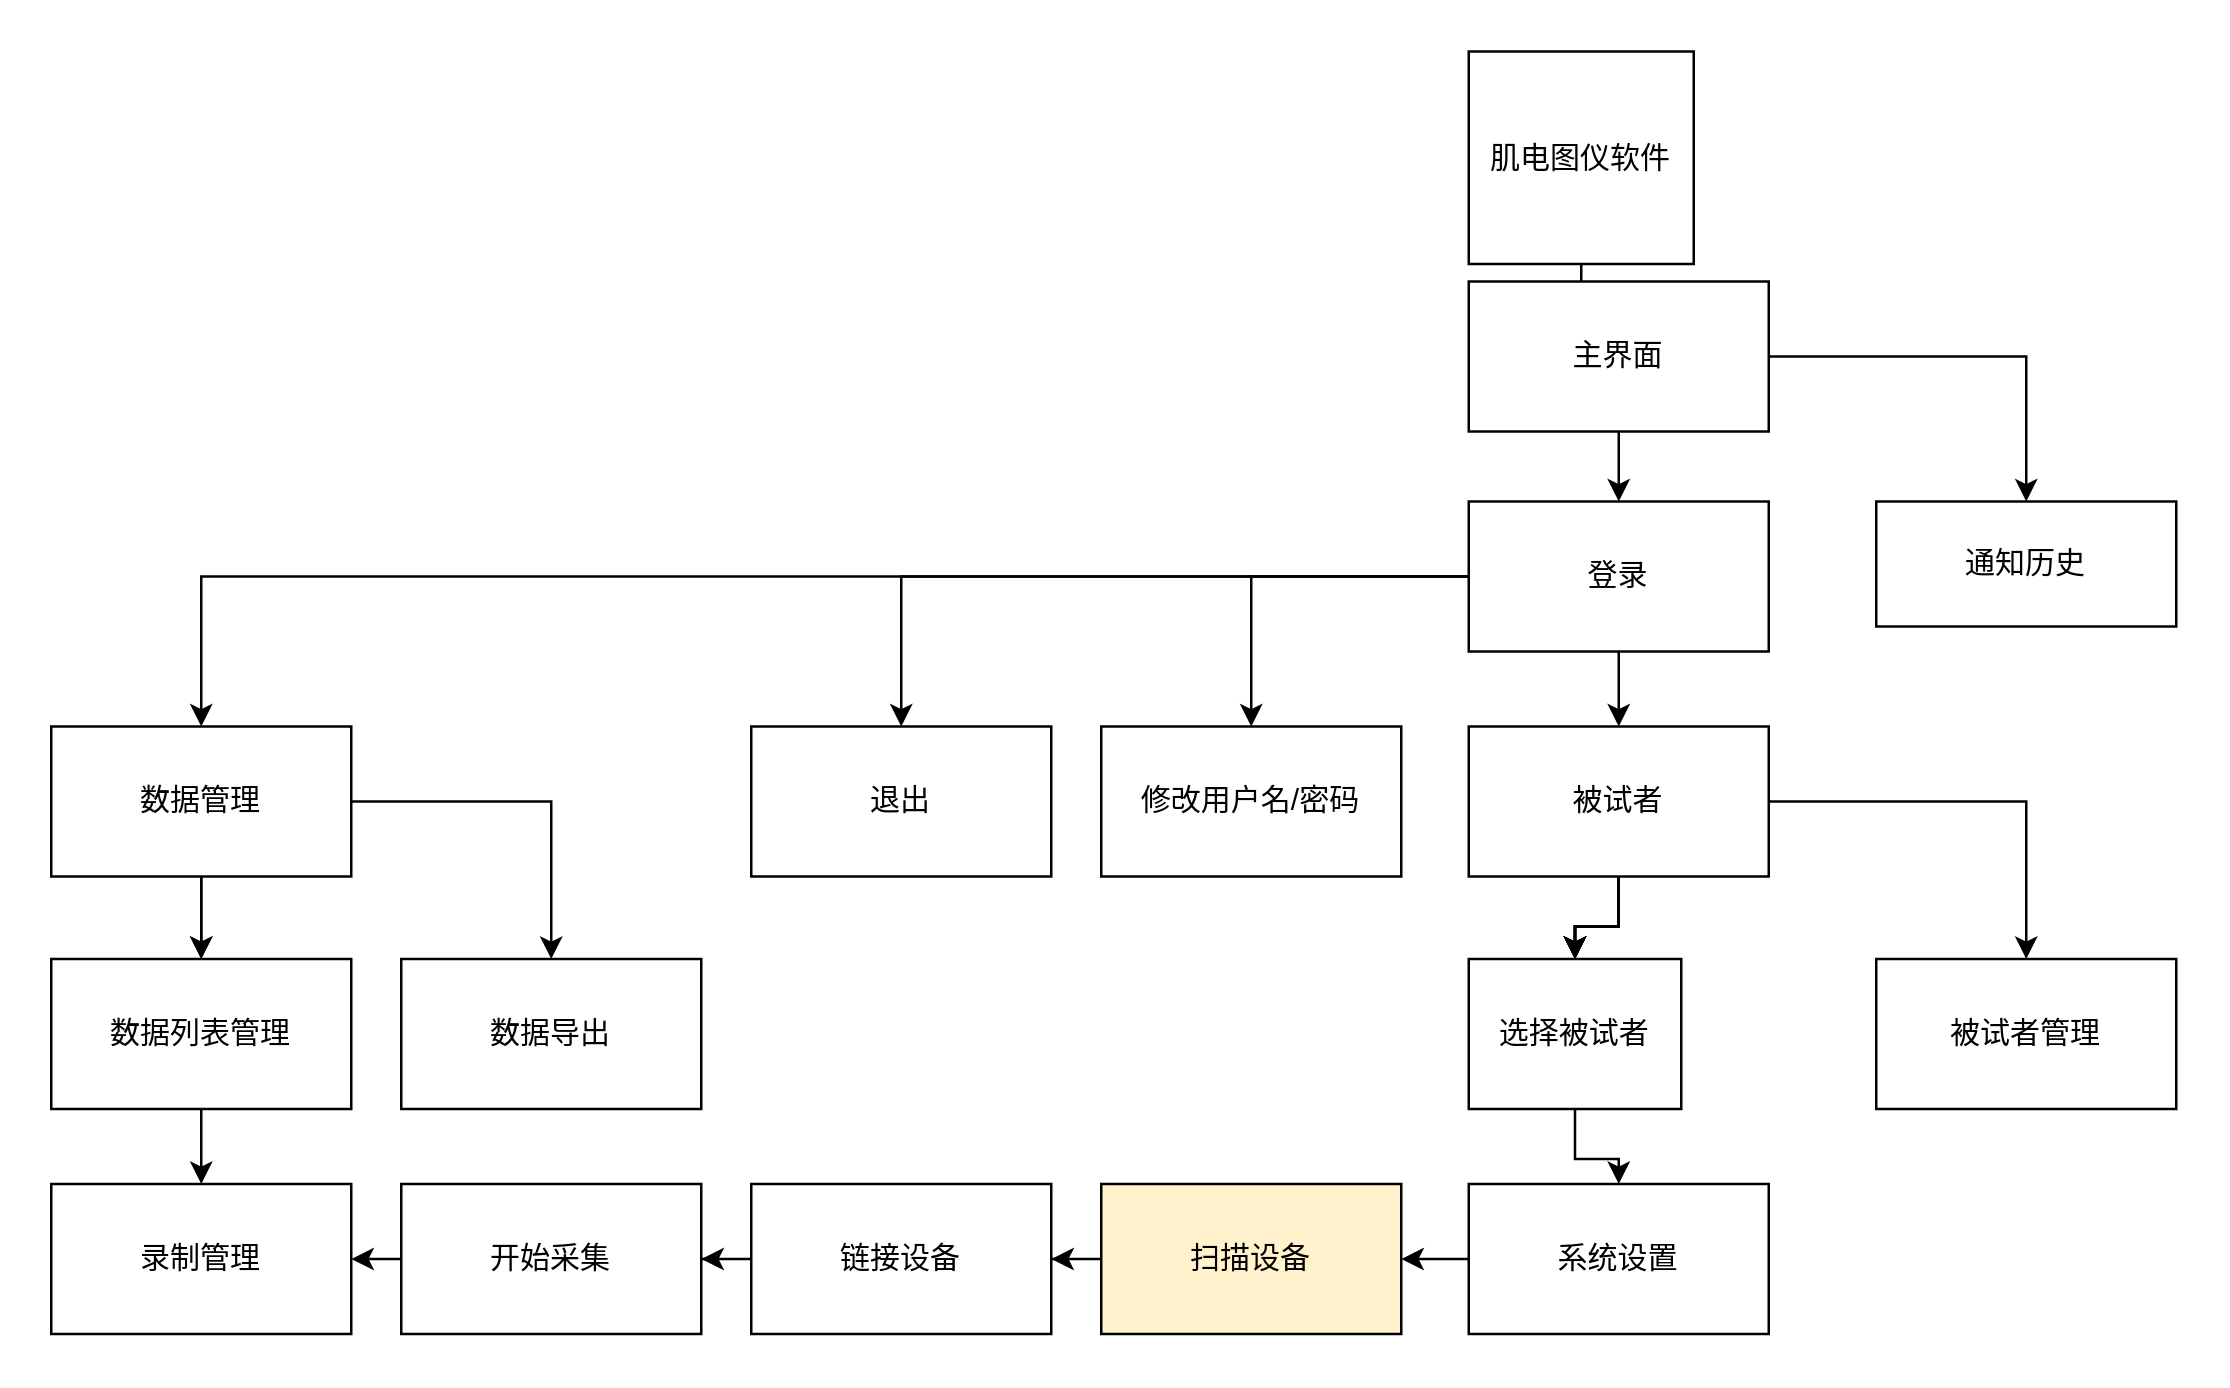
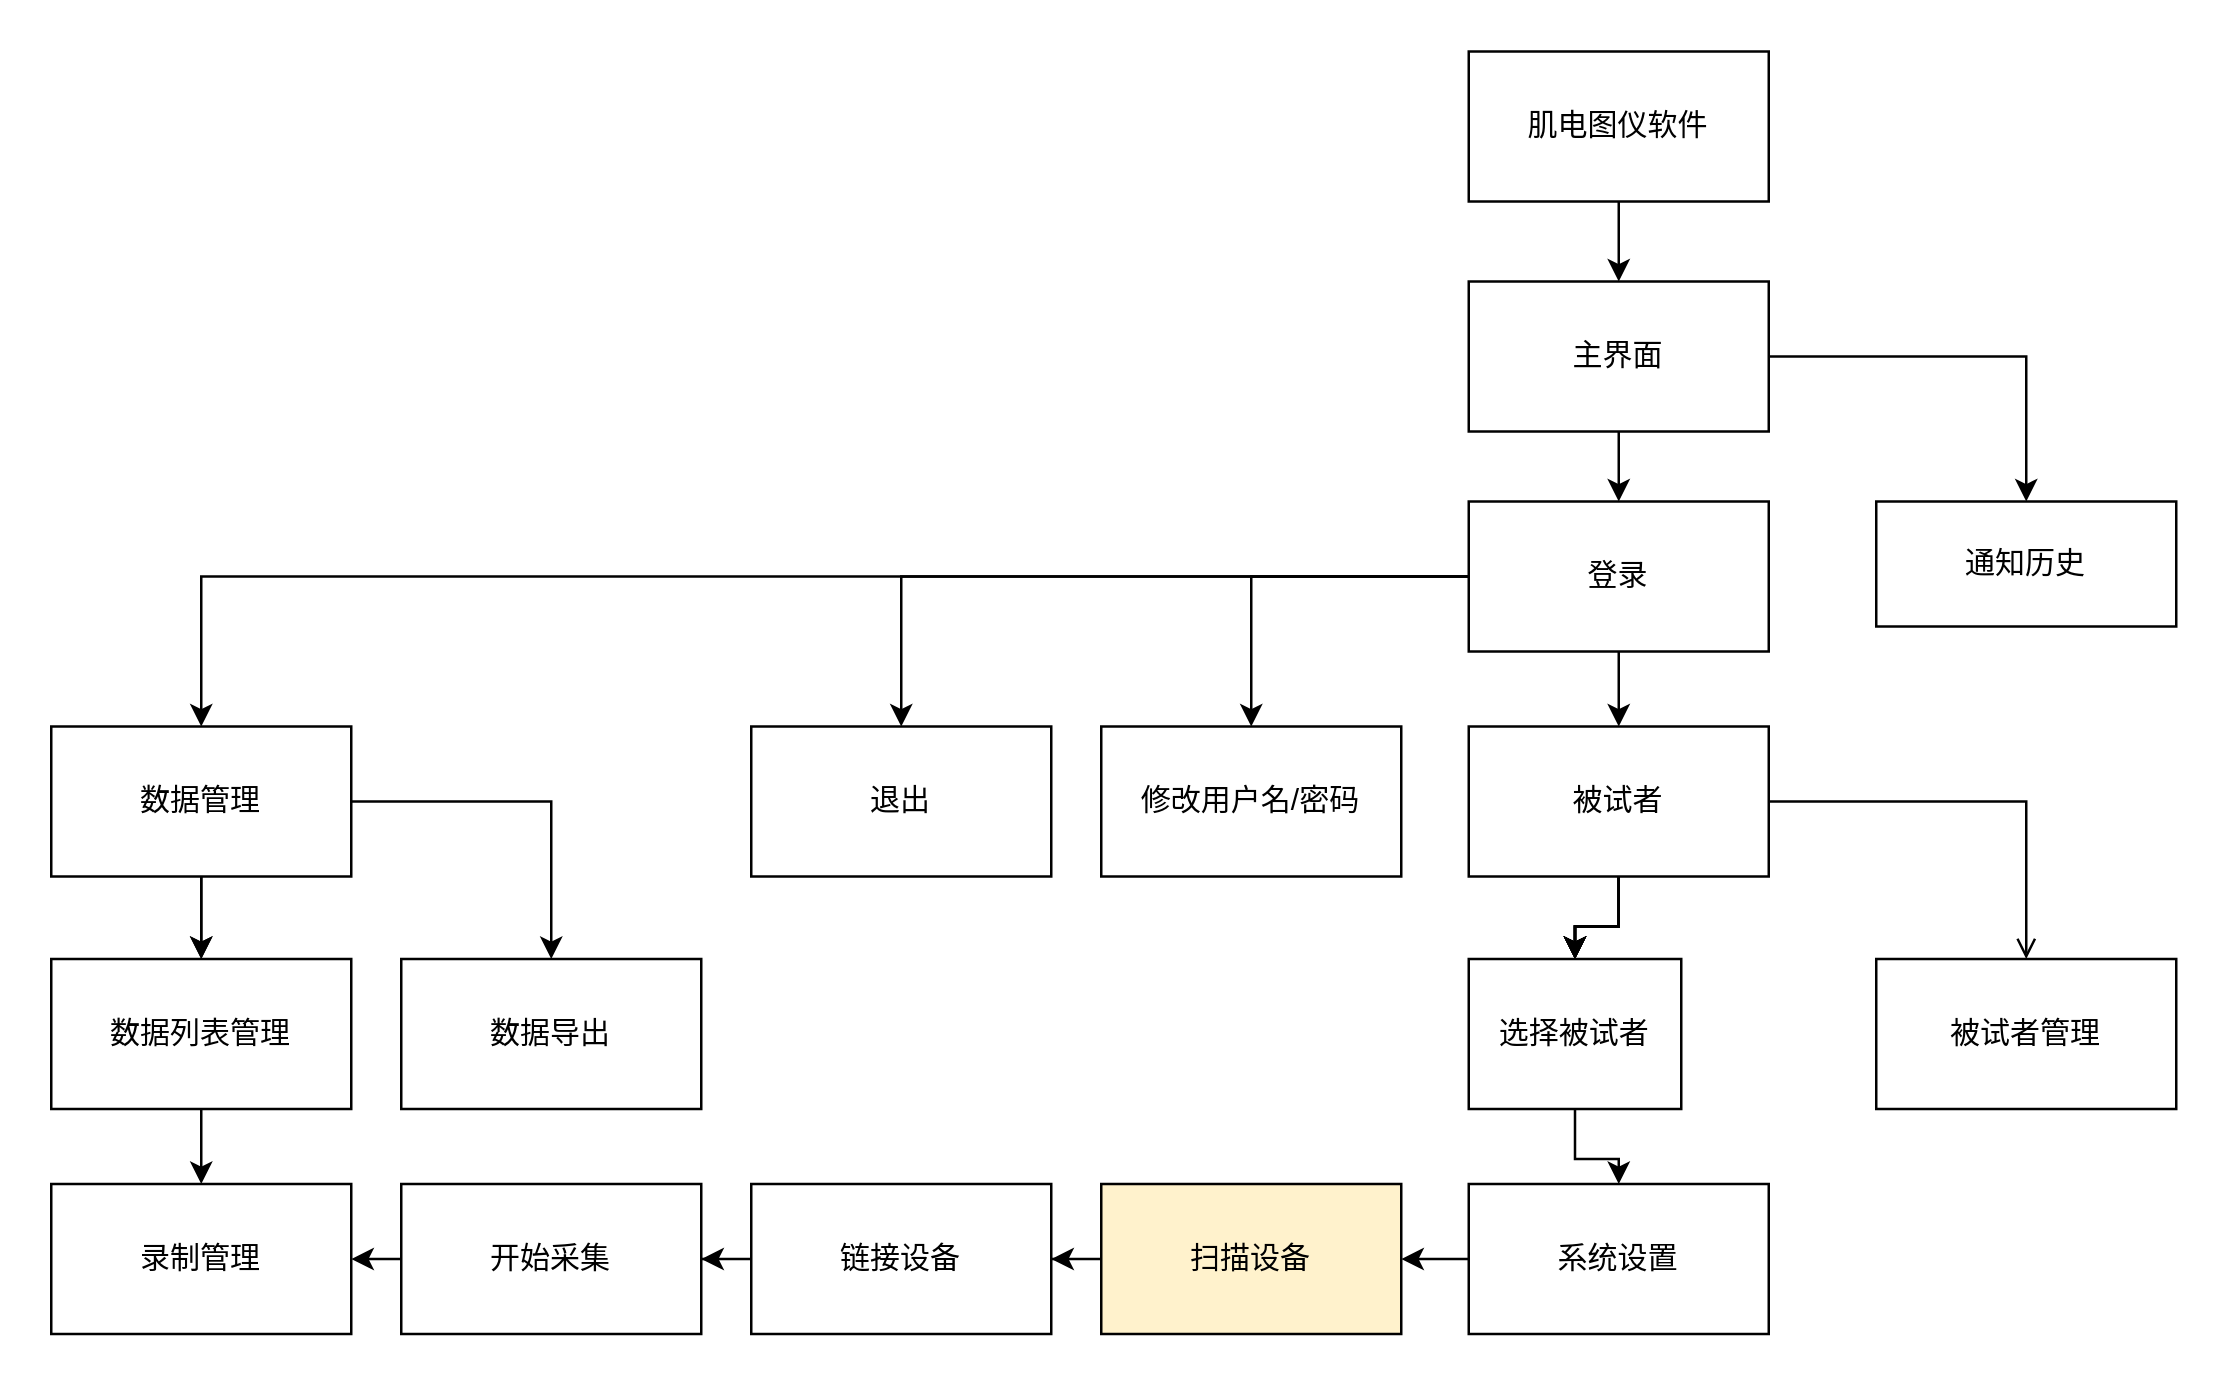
node "肌电图仪软件": size 225x213 -> 300x150
edge "被试者" -> "被试者管理": arrowhead classic -> open
